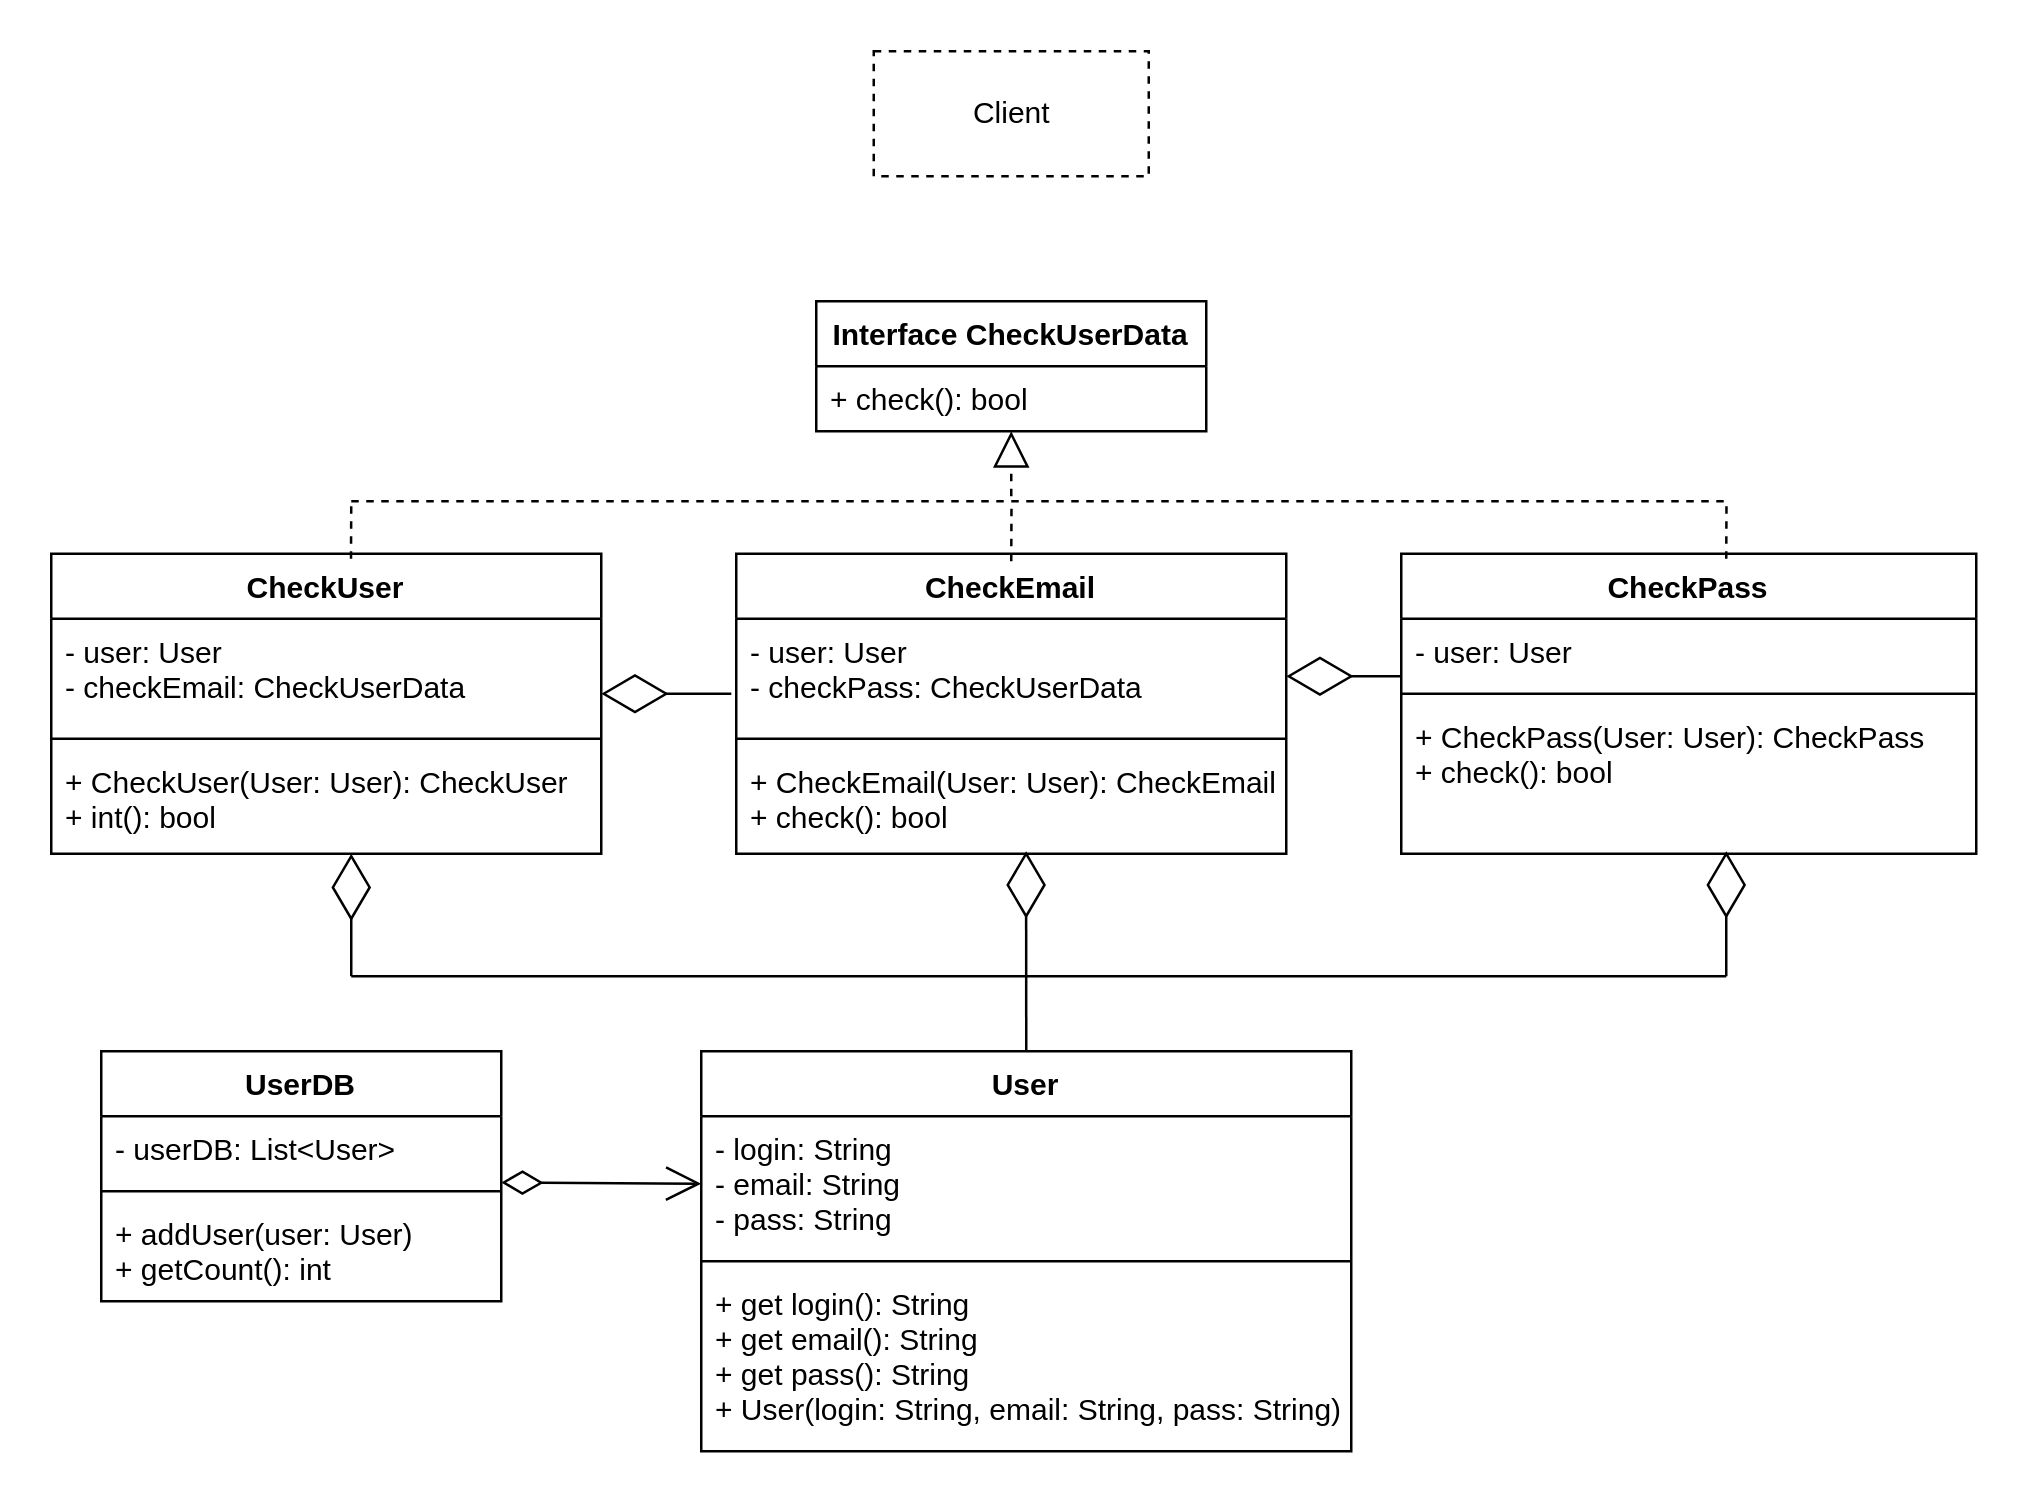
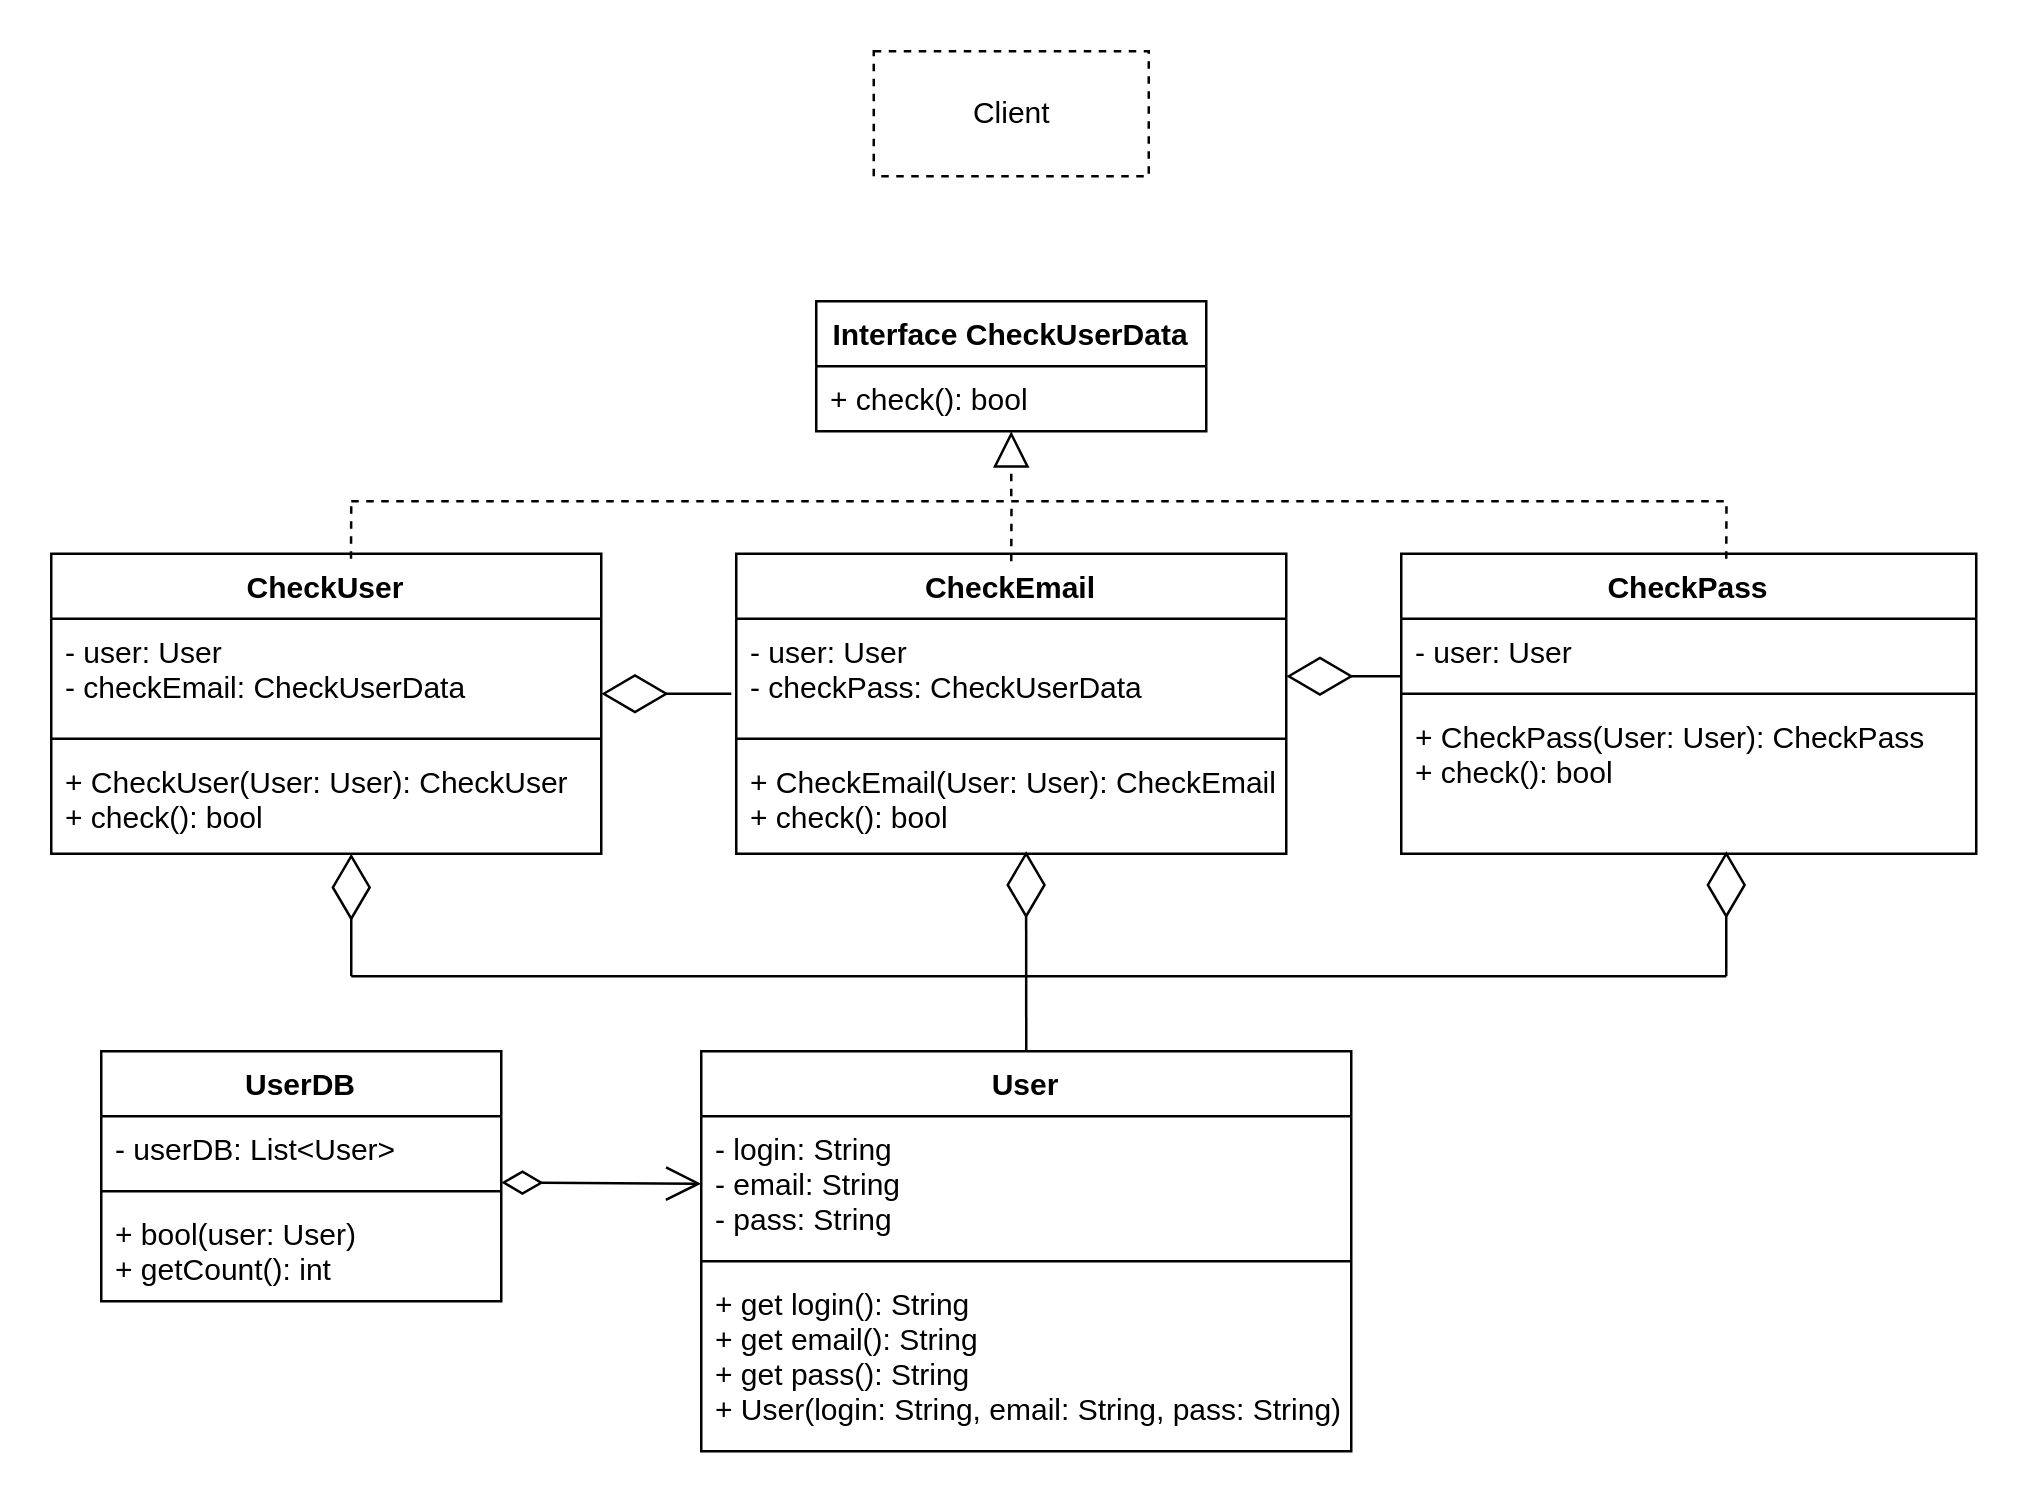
node "+ CheckUser(User: User): CheckUser + int(): bool": label "+ CheckUser(User: User): CheckUser + int(): bool" -> "+ CheckUser(User: User): CheckUser + check(): bool"
node "+ addUser(user: User) + getCount(): int": label "+ addUser(user: User) + getCount(): int" -> "+ bool(user: User) + getCount(): int"
